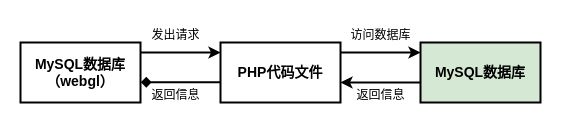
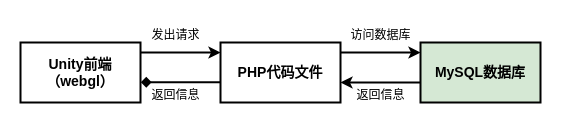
node "MySQL数据库（webgl）": label "MySQL数据库（webgl）" -> "Unity前端（webgl）"
